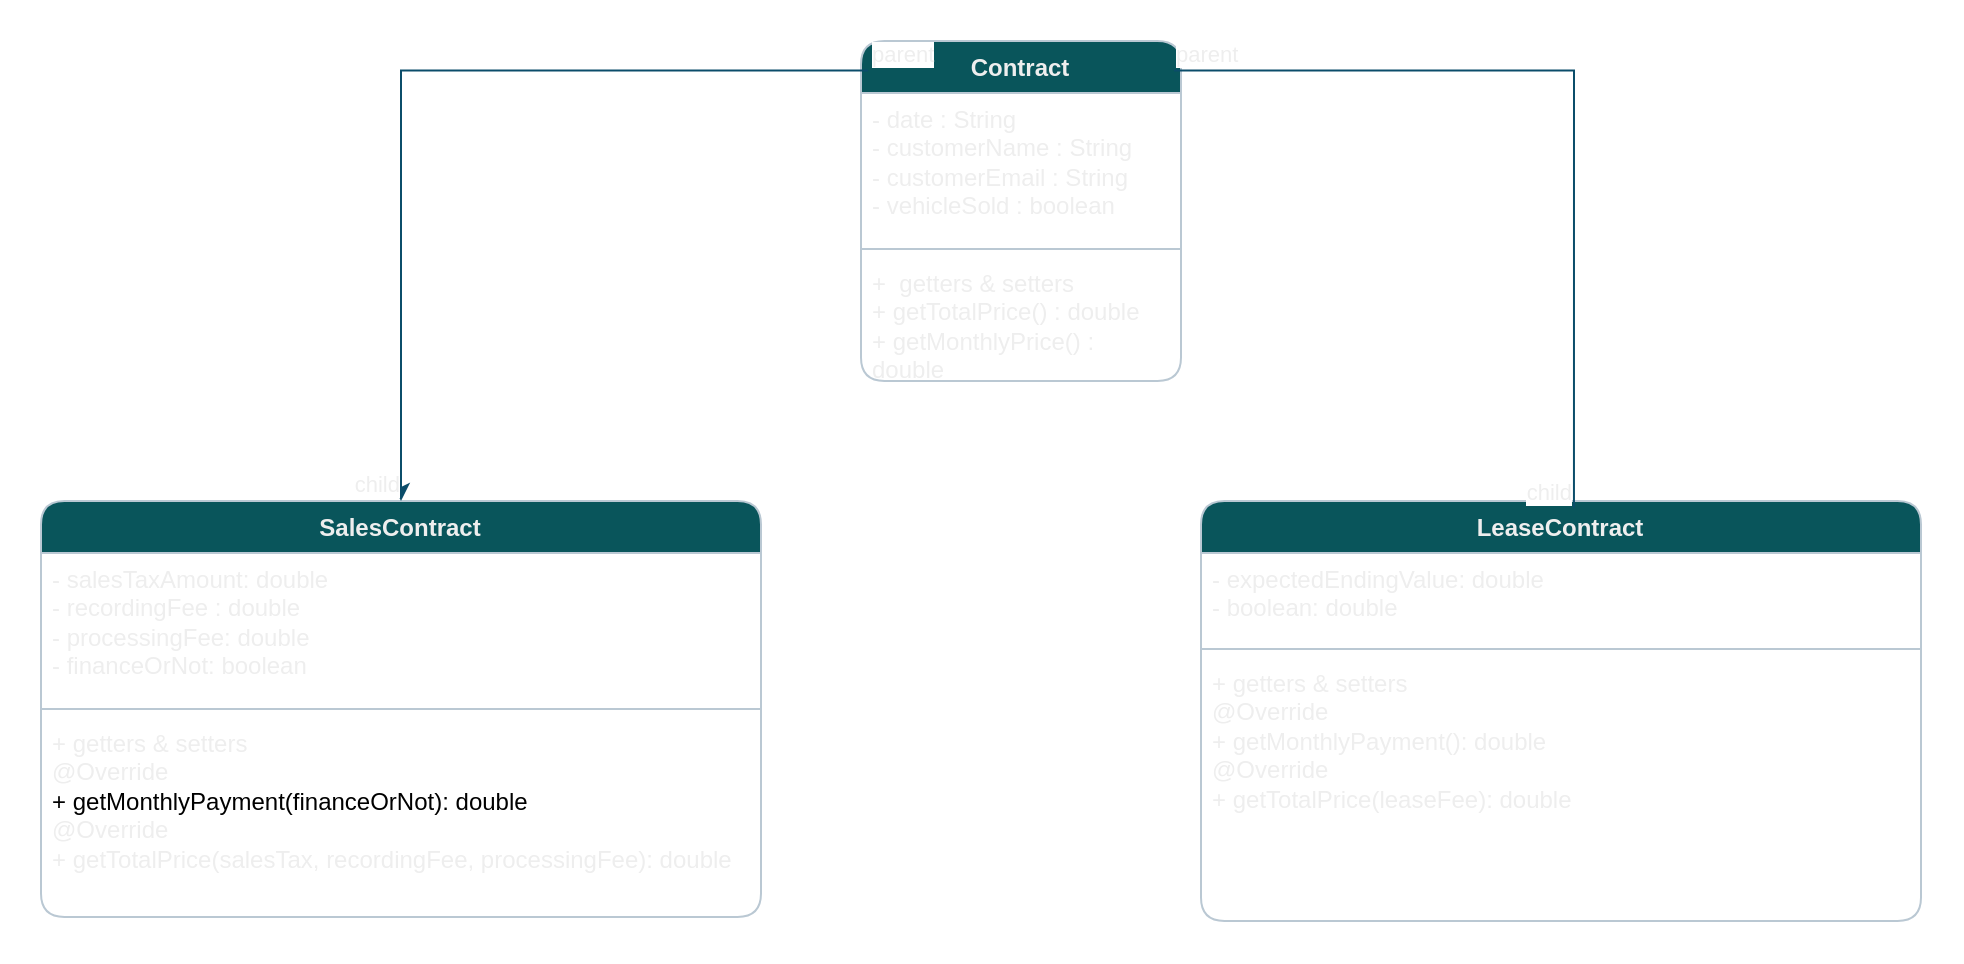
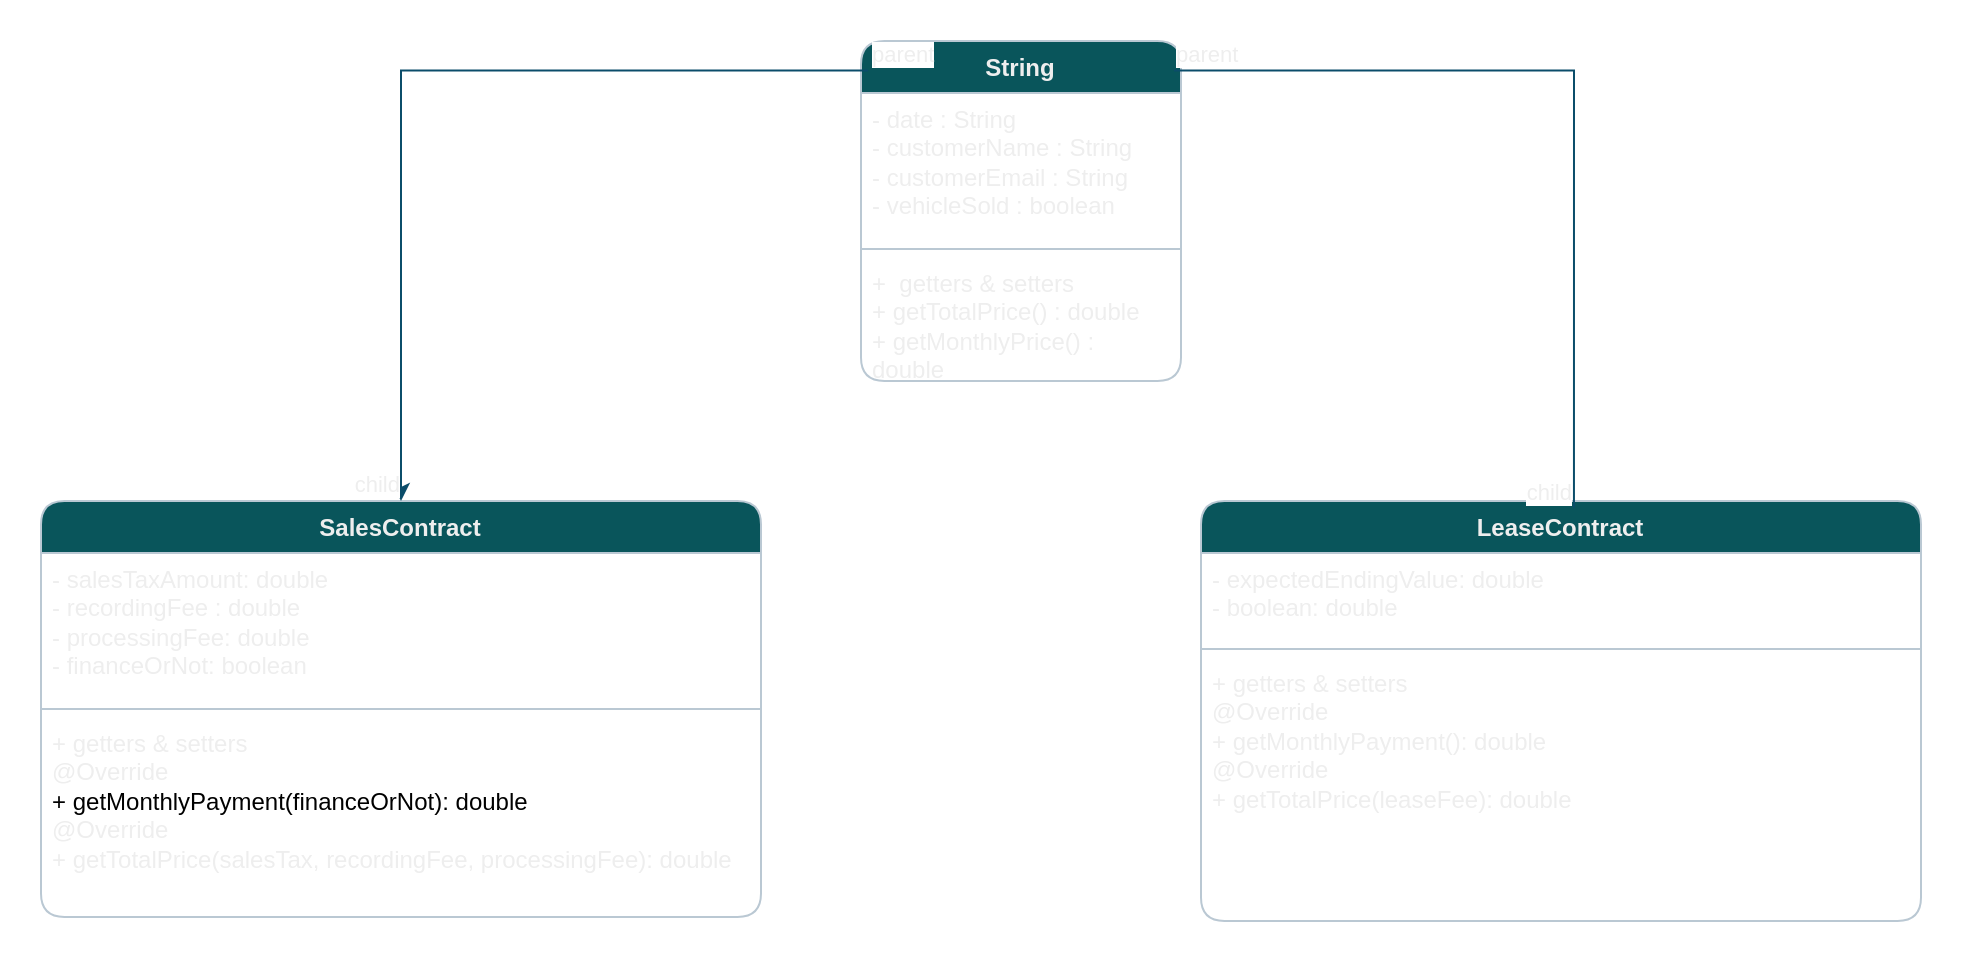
node "Contract": label "Contract" -> "String"
